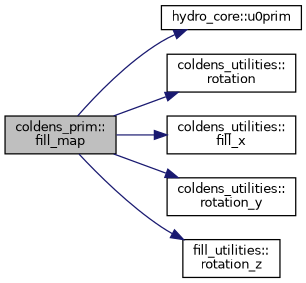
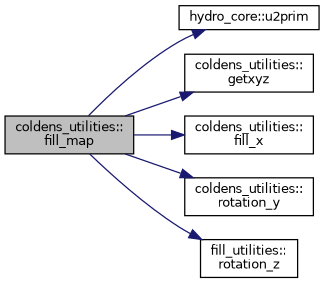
node "hydro_core::u0prim": label "hydro_core::u0prim" -> "hydro_core::u2prim"
node "coldens_utilities:: rotation": label "coldens_utilities:: rotation" -> "coldens_utilities:: getxyz"
node "coldens_prim:: fill_map": label "coldens_prim:: fill_map" -> "coldens_utilities:: fill_map"
